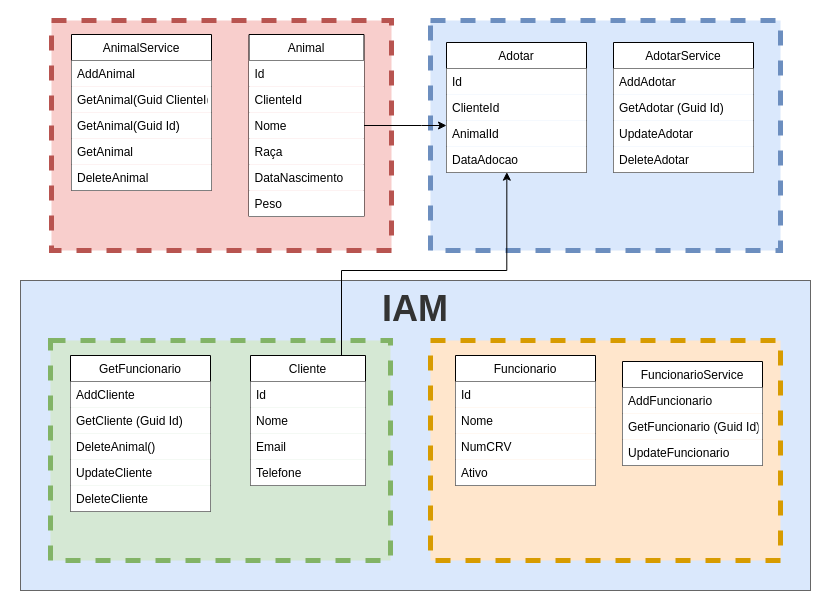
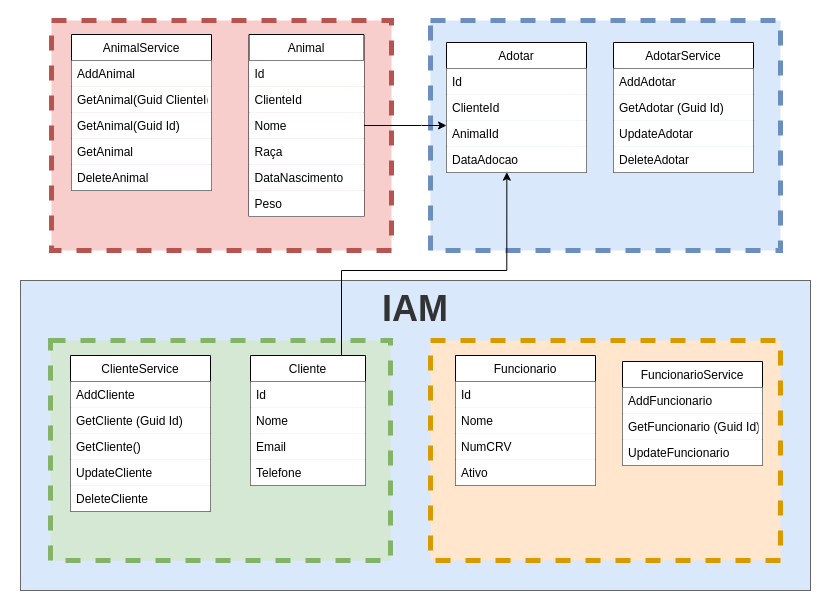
node "GetFuncionario": label "GetFuncionario" -> "ClienteService"
node "DeleteAnimal()": label "DeleteAnimal()" -> "GetCliente()"
